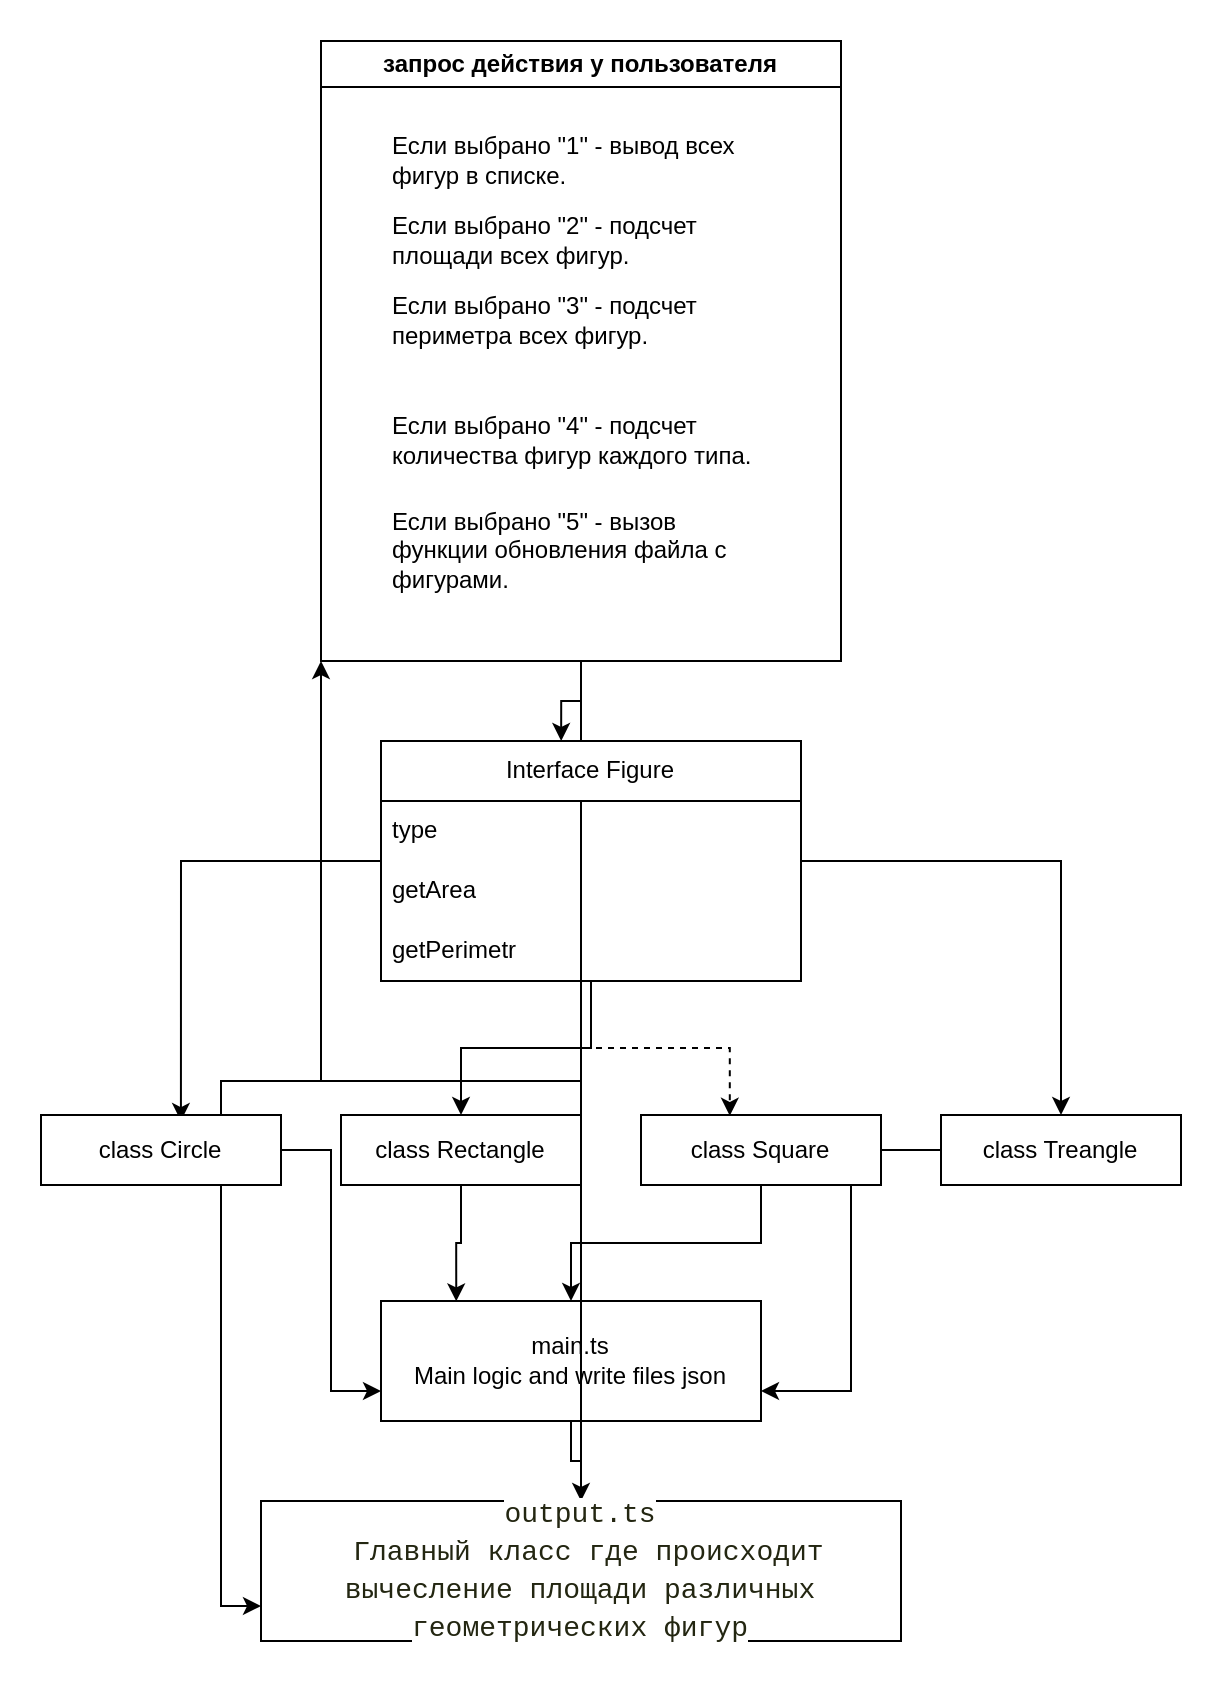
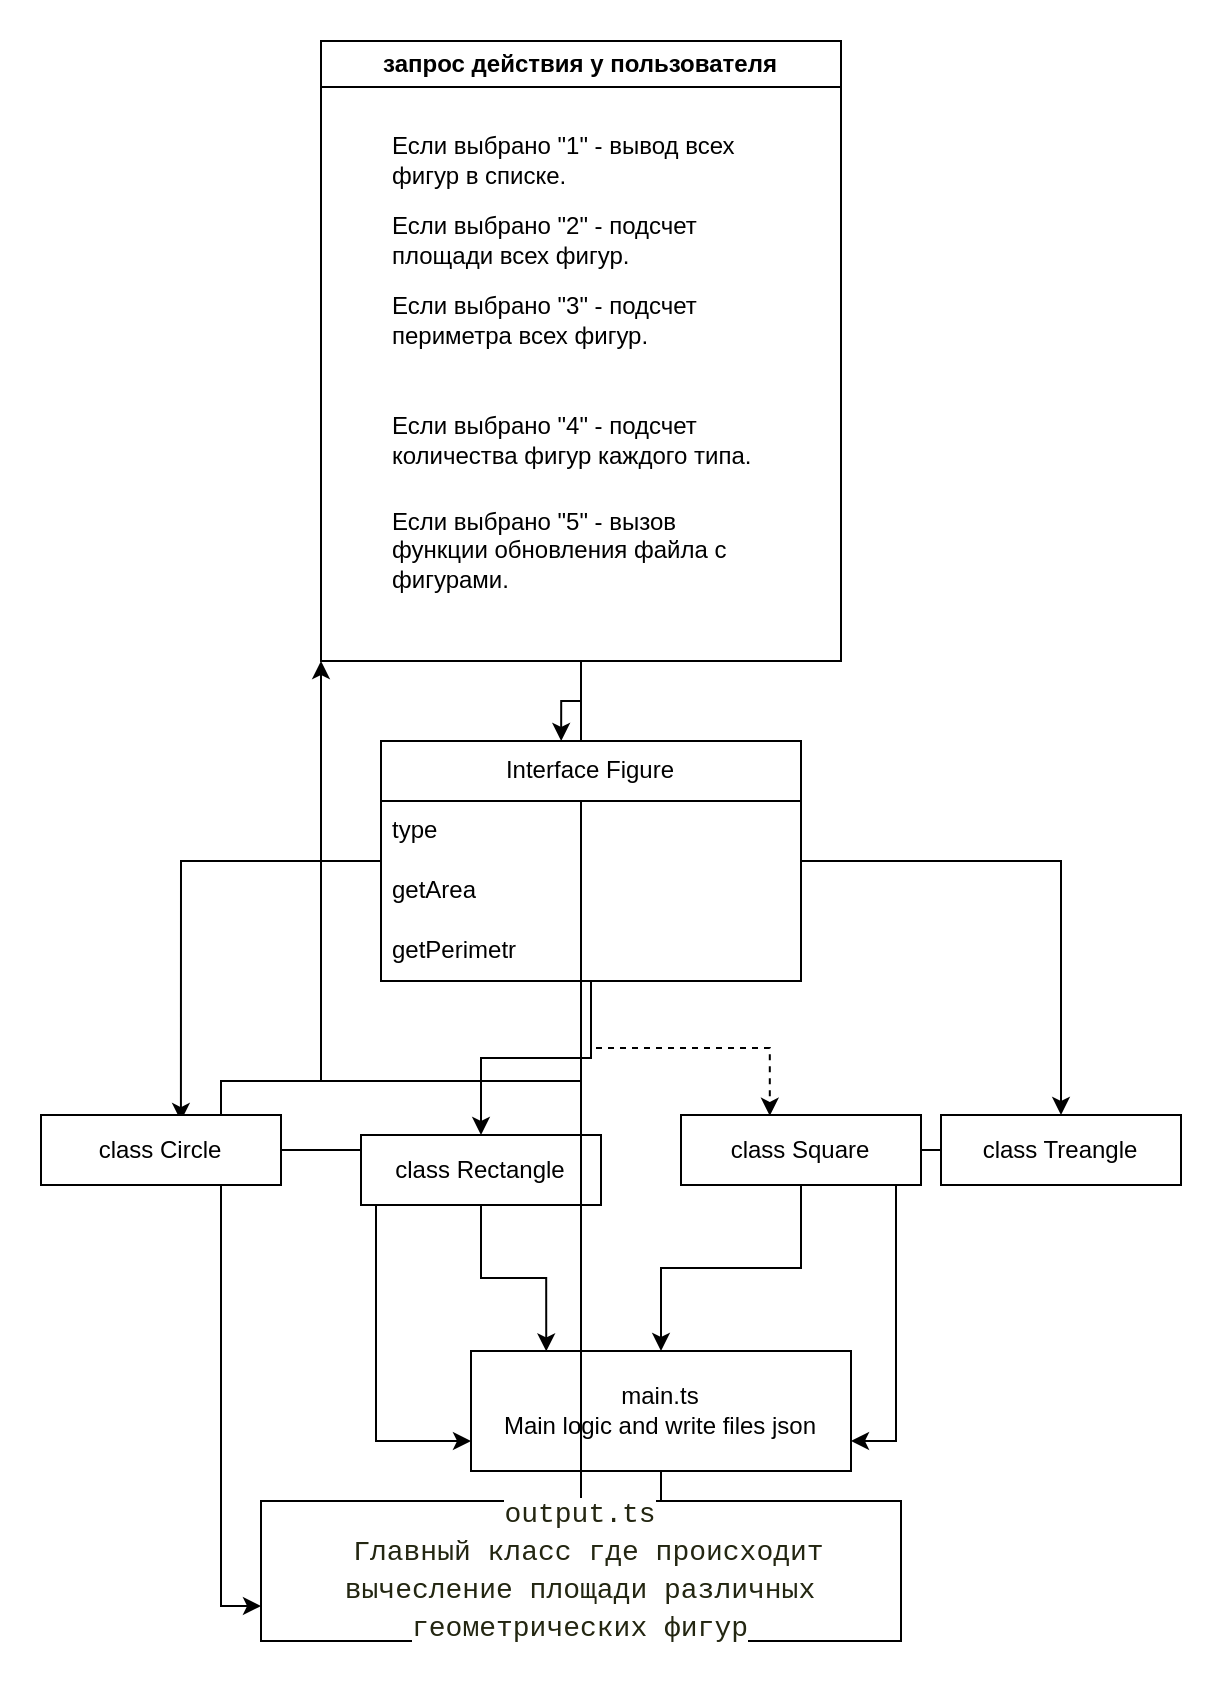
node "class Rectangle": moved (461, 1150) -> (481, 1170)
node "class Square": moved (761, 1150) -> (801, 1150)
node "main.tsMain logic and write files json": moved (571, 1361) -> (661, 1411)
